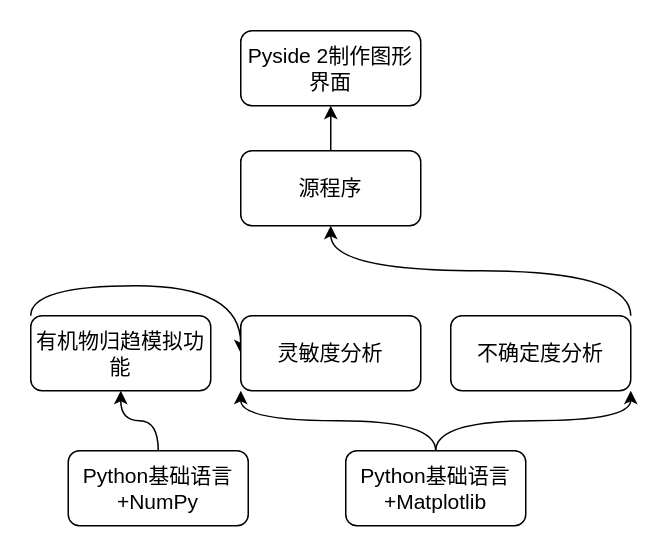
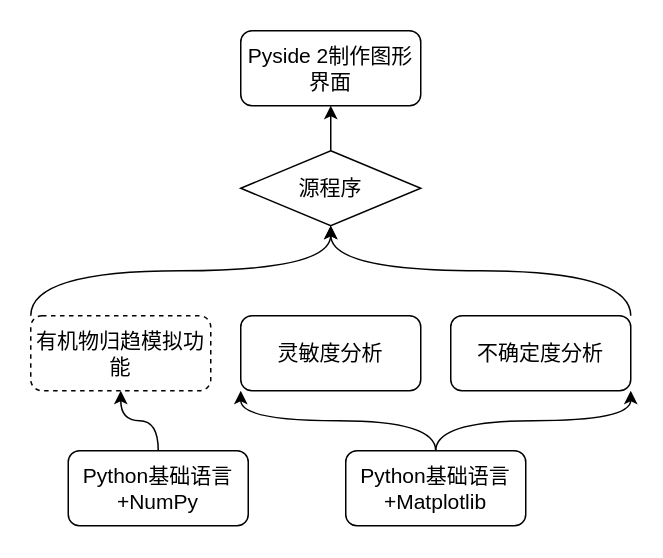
node "源程序": shape rounded rectangle -> diamond
edge "有机物归趋模拟功能" -> "灵敏度分析": now "有机物归趋模拟功能" -> "源程序"
node "有机物归趋模拟功能": style solid -> dashed
